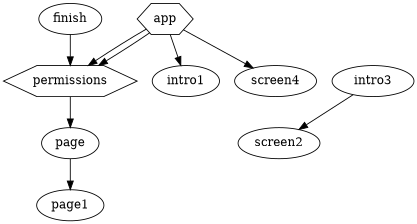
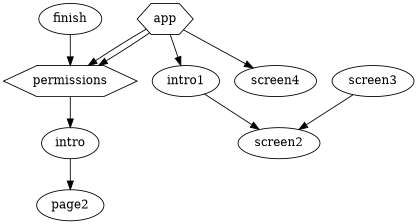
node "intro3": label "intro3" -> "screen3"
edge "intro1" -> "screen2": added
node "page": label "page" -> "intro"
node "page1": label "page1" -> "page2"
